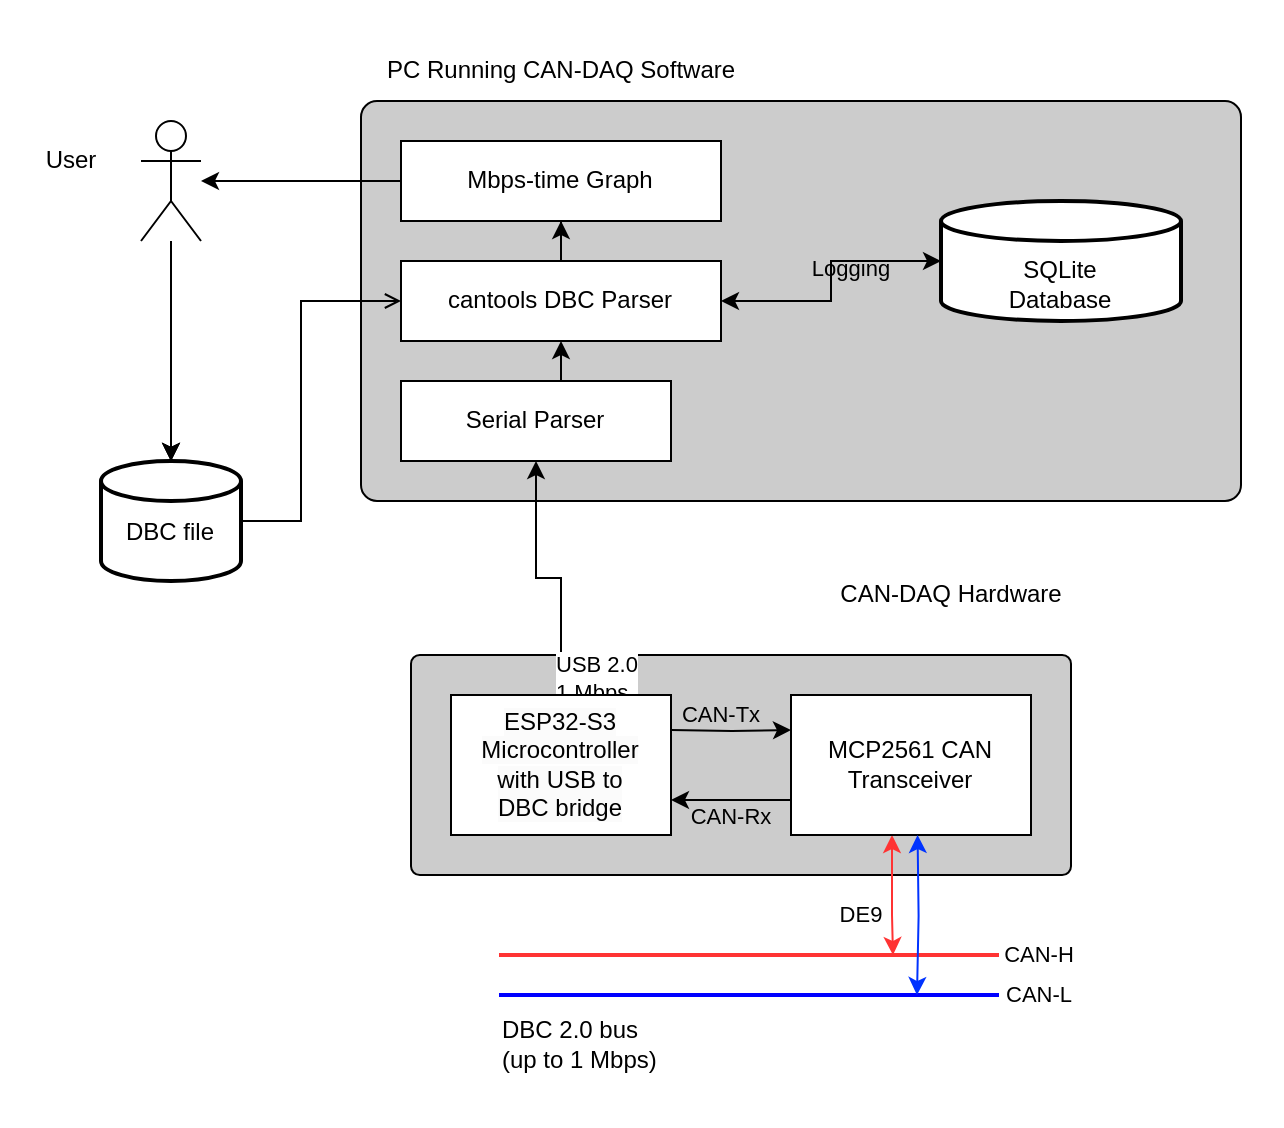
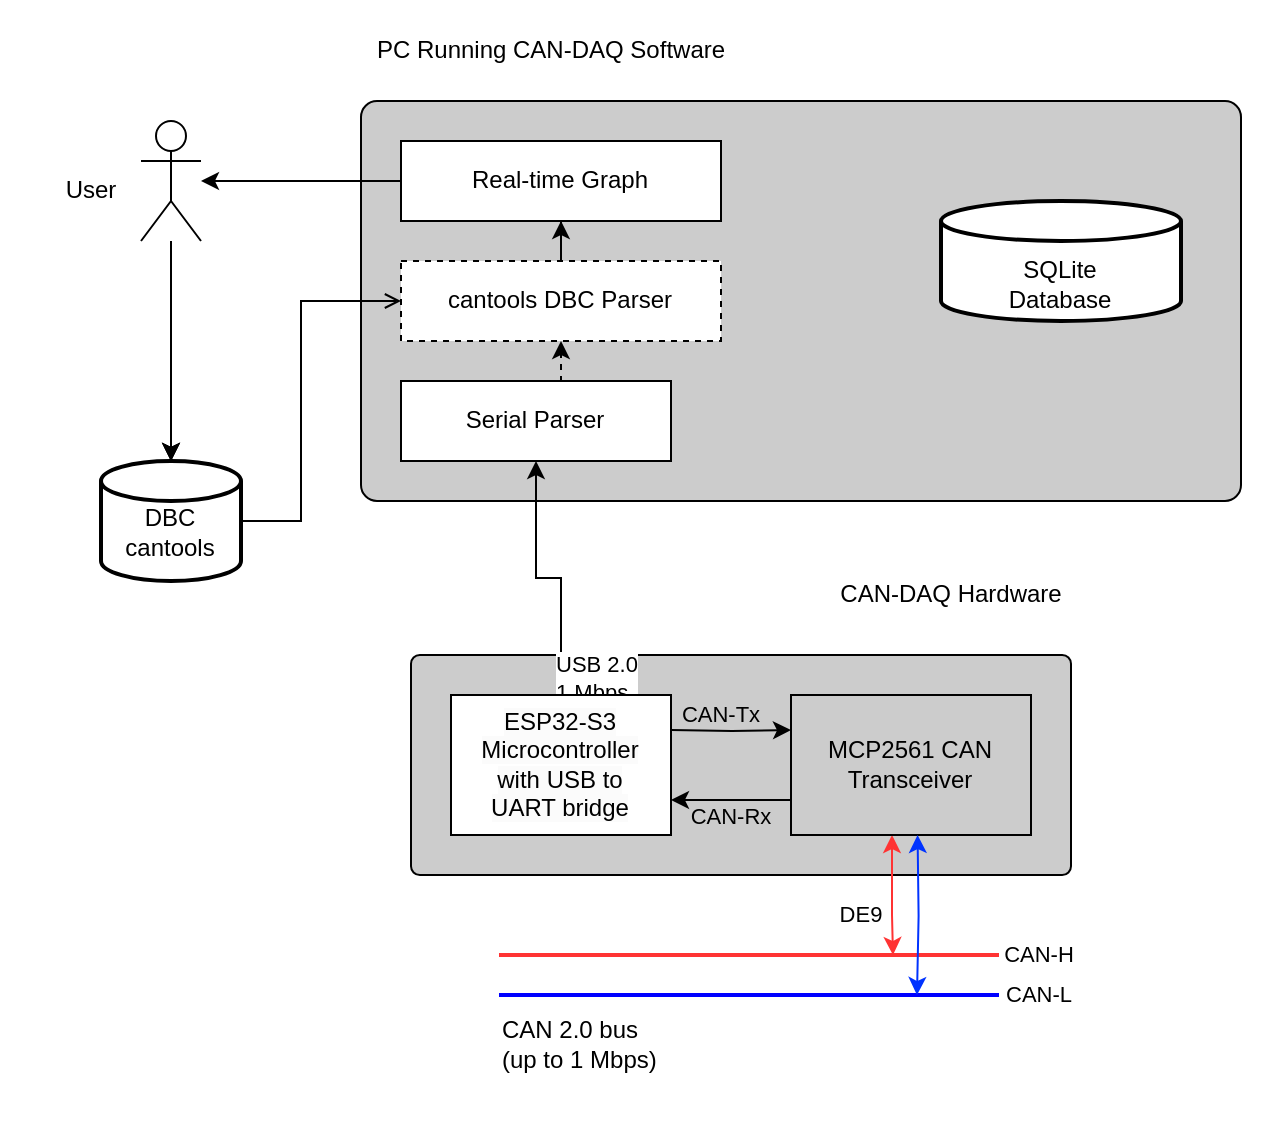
node "PC Running CAN-DAQ Software": moved (561, 71) -> (551, 51)
node "User": moved (71, 161) -> (91, 191)
node "Mbps-time Graph": label "Mbps-time Graph" -> "Real-time Graph"
edge "SQLite Database" -- "cantools DBC Parser": removed, label "Logging"
node "cantools DBC Parser": style solid -> dashed
edge "Serial Parser" -> "cantools DBC Parser": style solid -> dashed
node "DBC file": label "DBC file" -> "DBC cantools"
node "ESP32-S3Microcontroller with USB to DBC bridge": label "ESP32-S3Microcontroller with USB to DBC bridge" -> "ESP32-S3Microcontroller with USB to UART bridge"
node "MCP2561 CAN Transceiver": fillcolor #ffffff -> #cccccc
node "DBC 2.0 bus (up to 1 Mbps)": label "DBC 2.0 bus (up to 1 Mbps)" -> "CAN 2.0 bus (up to 1 Mbps)"
